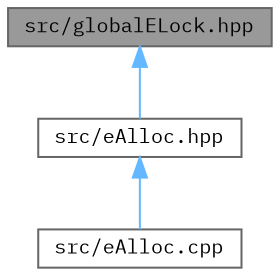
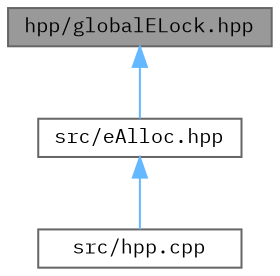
node "src/globalELock.hpp": label "src/globalELock.hpp" -> "hpp/globalELock.hpp"
node "src/eAlloc.cpp": label "src/eAlloc.cpp" -> "src/hpp.cpp"
